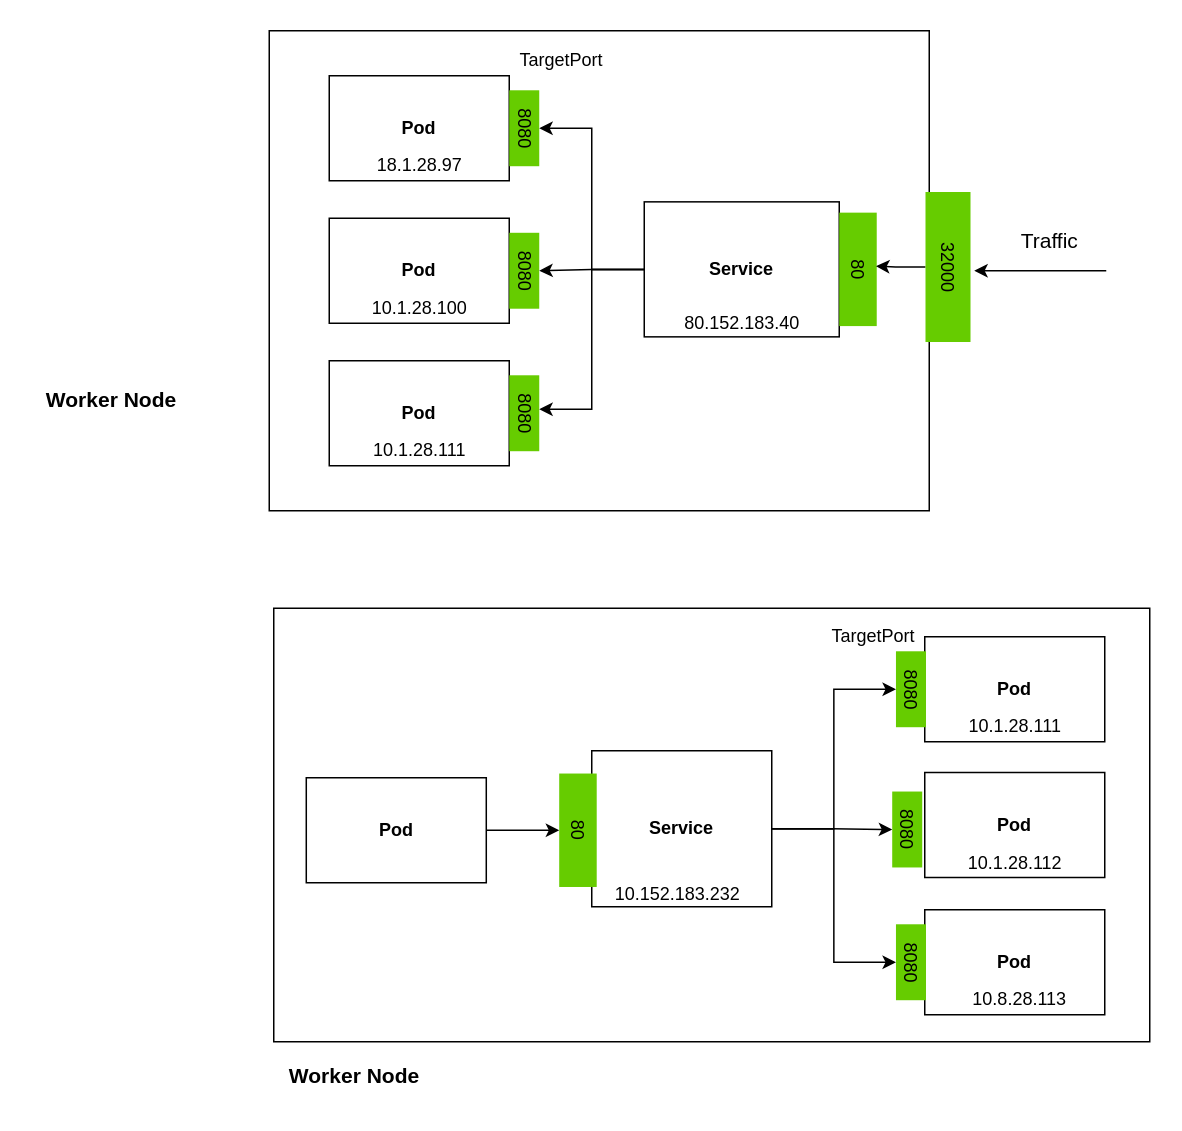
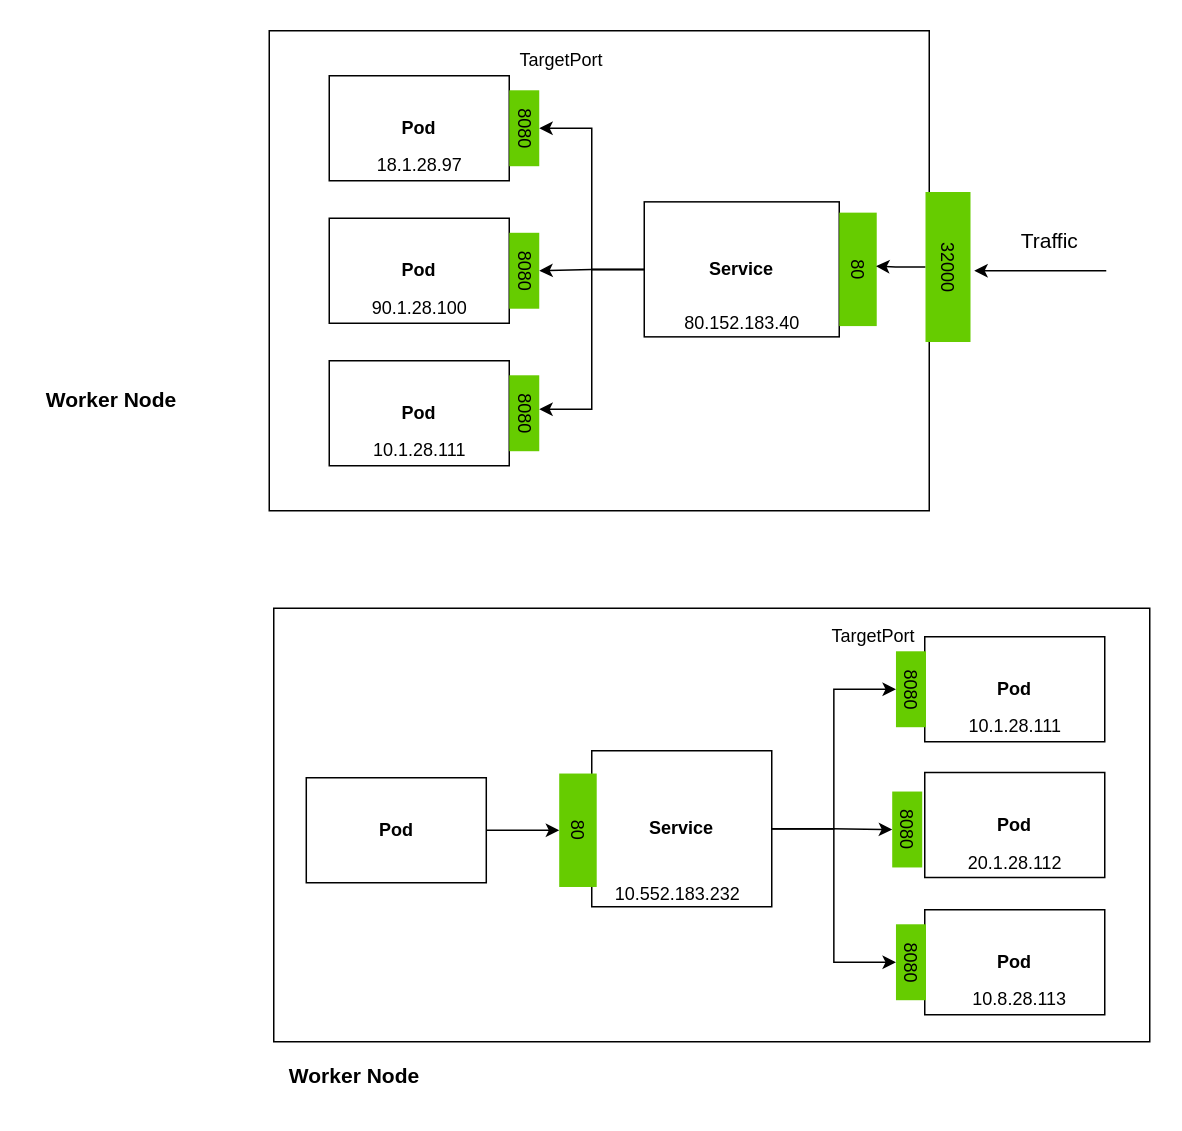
node "10.1.28.100": label "10.1.28.100" -> "90.1.28.100"
node "10.1.28.112": label "10.1.28.112" -> "20.1.28.112"
node "10.152.183.232": label "10.152.183.232" -> "10.552.183.232"
